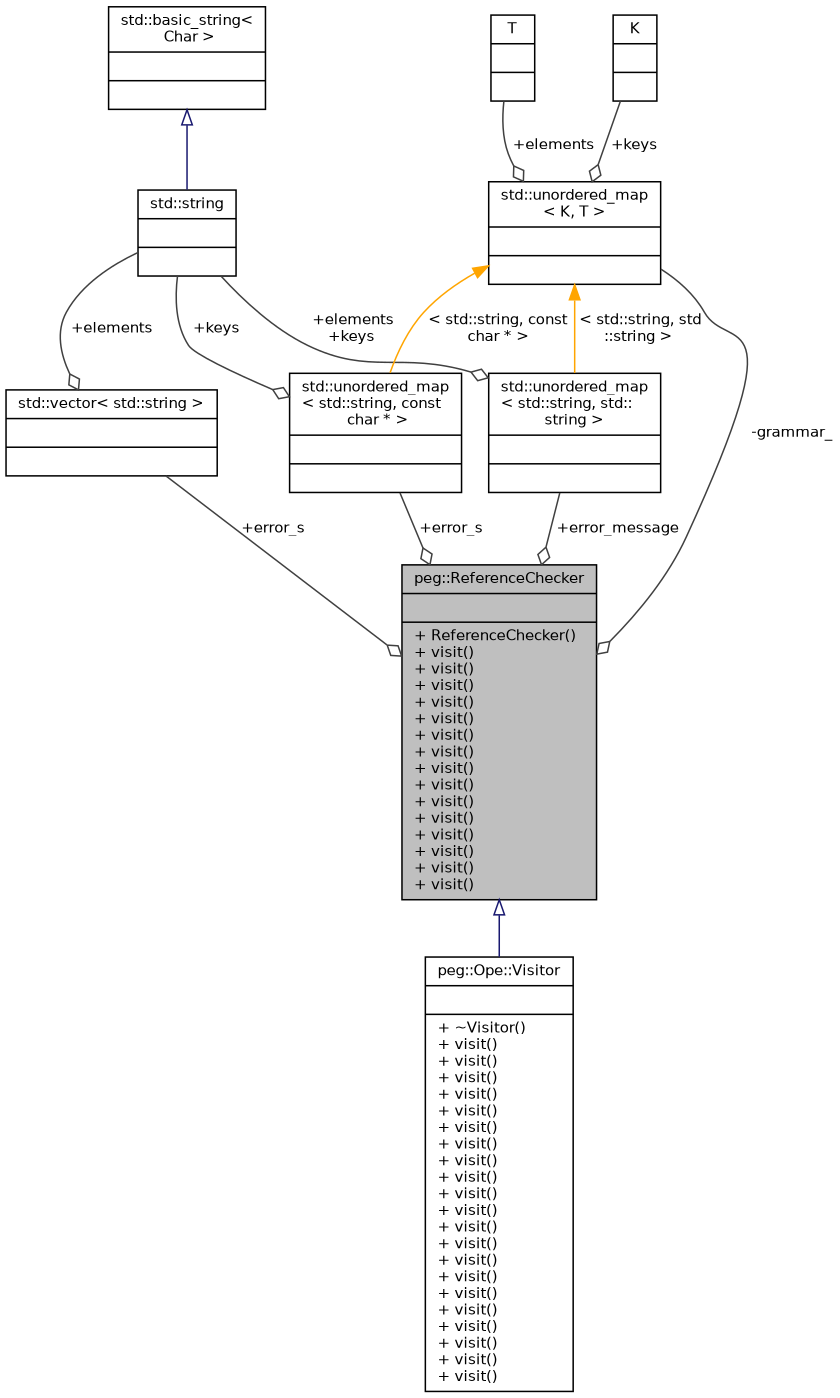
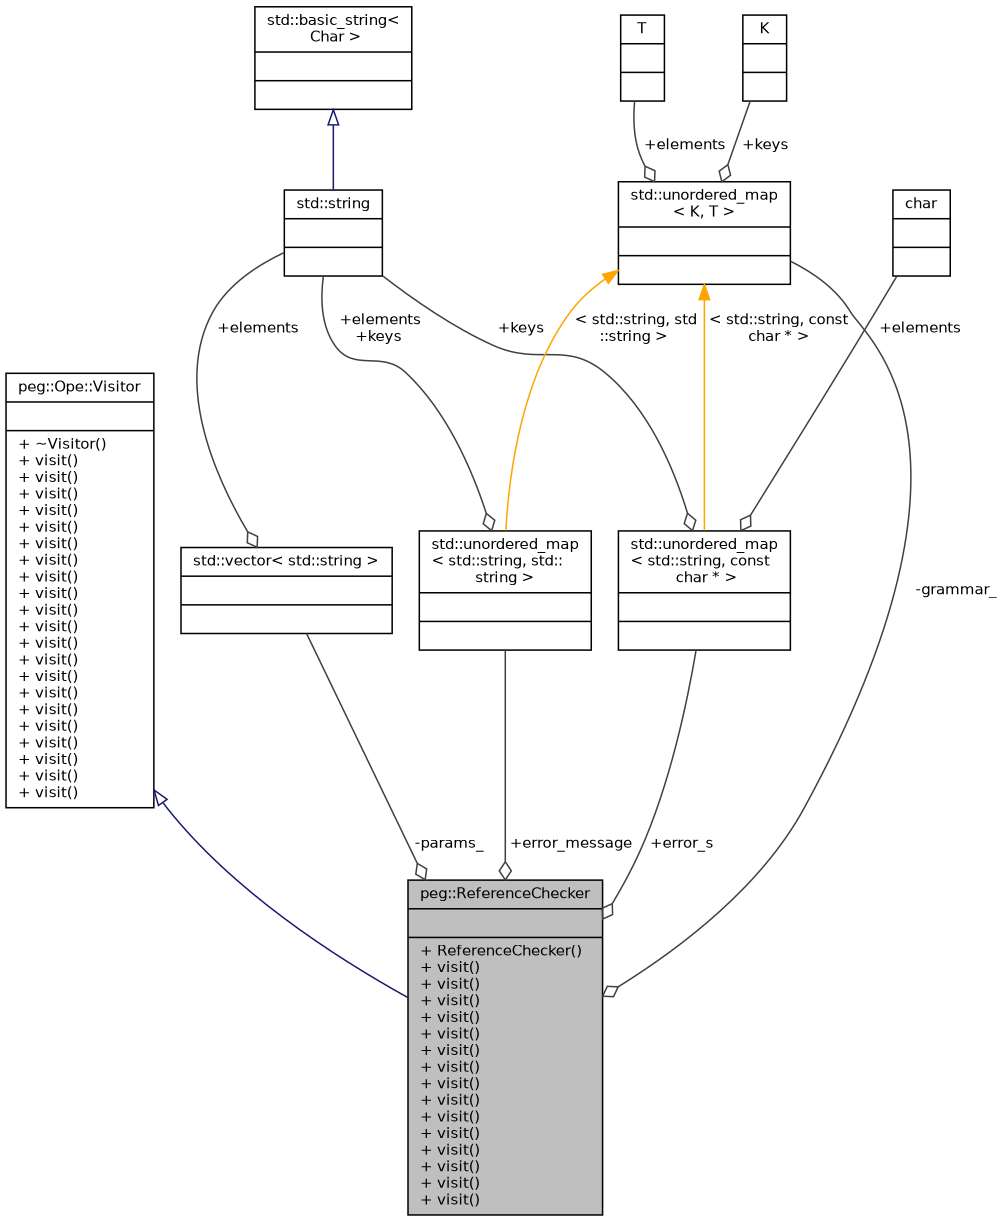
node "char": added
edge "std::vector< std::string >" -> "peg::ReferenceChecker": label " +error_s" -> " -params_"
edge "peg::Ope::Visitor" -> "peg::ReferenceChecker": reversed
